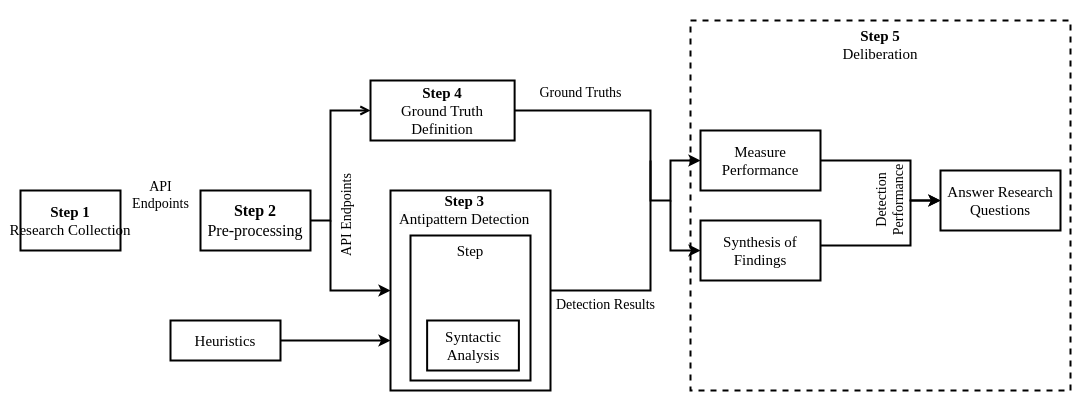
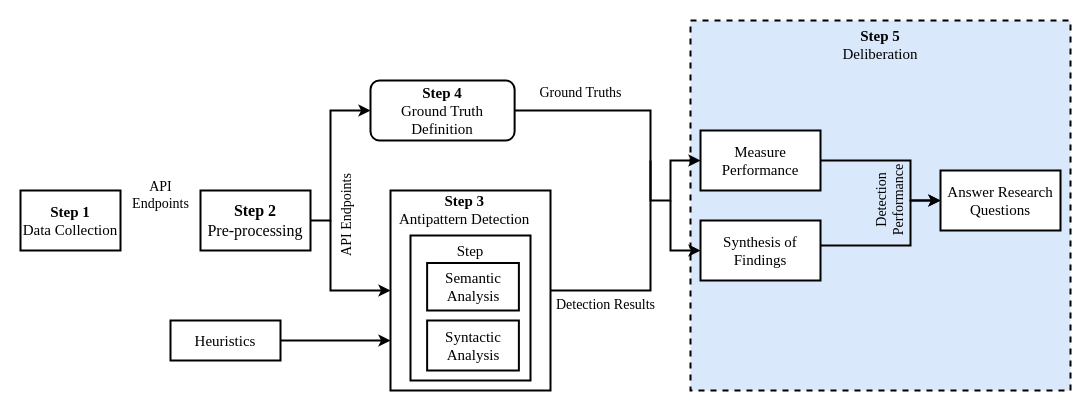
edge "Step 2 Pre-processing" -> "Step 4 Ground Truth Definition": arrowhead open -> classic
node "Step 4 Ground Truth Definition": shape rectangle -> rounded rectangle
node "Step 5 Deliberation": fillcolor #ffffff -> #dae8fc
node "Step 1 Research Collection": label "Step 1 Research Collection" -> "Step 1 Data Collection"
node "Semantic Analysis": added
